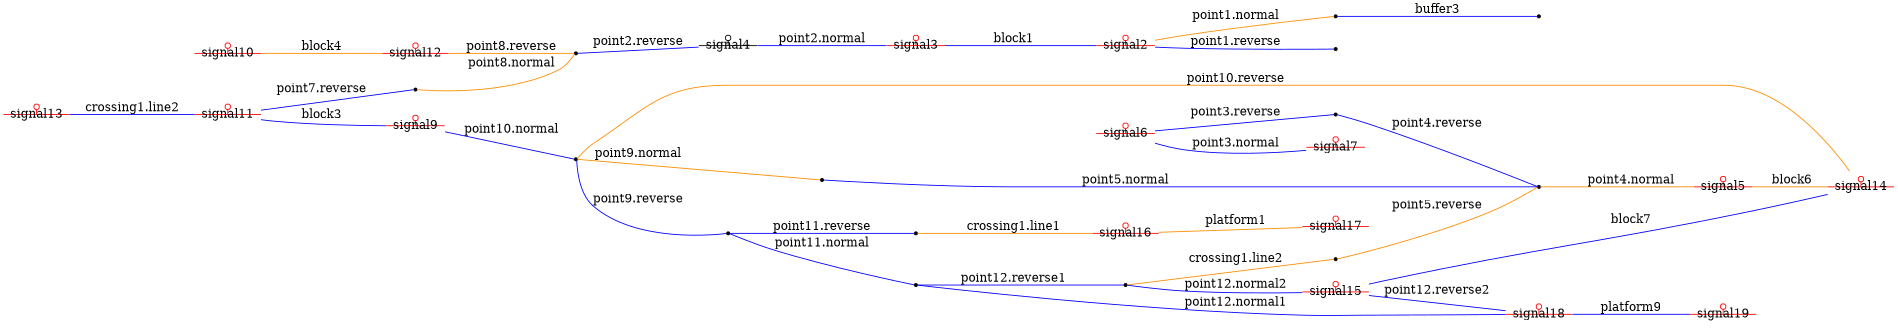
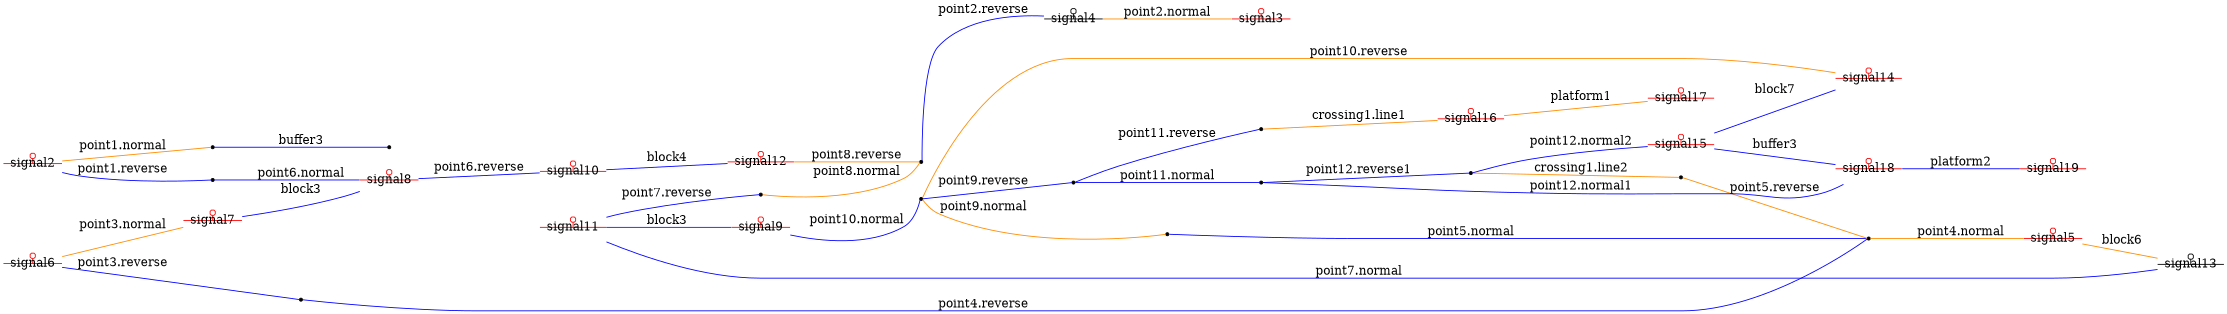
edge "signal4" -- "signal3": color blue -> darkorange
edge "signal3" -- "signal2": removed, label "block1"
edge "signal10" -- "signal12": color darkorange -> blue
edge "signal13" -- "signal11": label "crossing1.line2" -> "point7.normal"
node "signal13": color red -> black
edge "signal6" -- "signal7": color blue -> darkorange
node "signal8": added
edge "signal5" -- "signal14": now "signal5" -- "signal13"
edge "signal15" -- "signal18": label "point12.reverse2" -> "buffer3"
edge "signal18" -- "signal19": label "platform9" -> "platform2"
